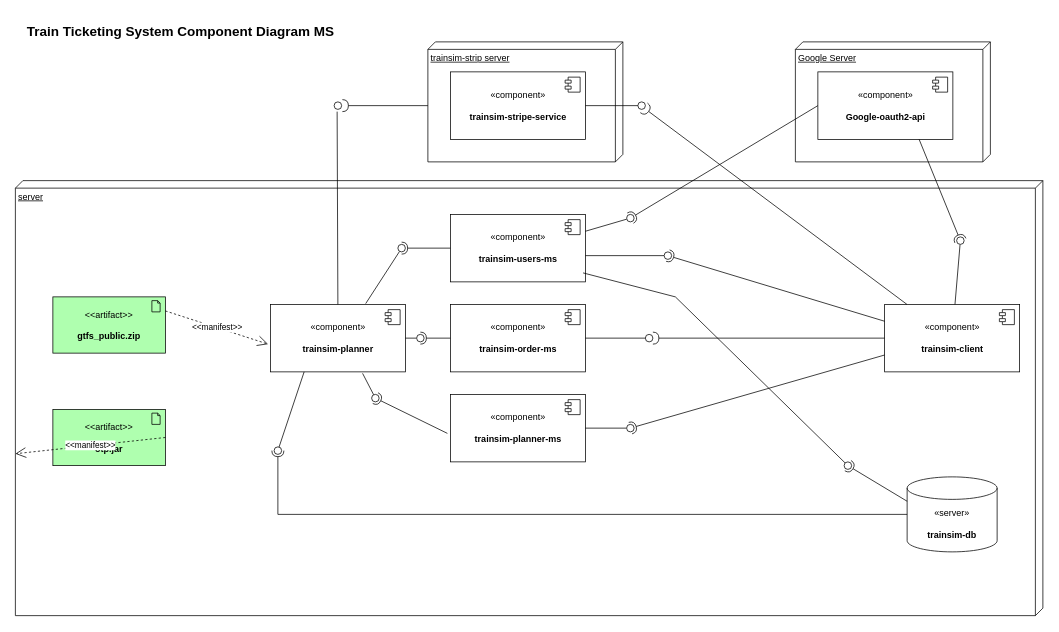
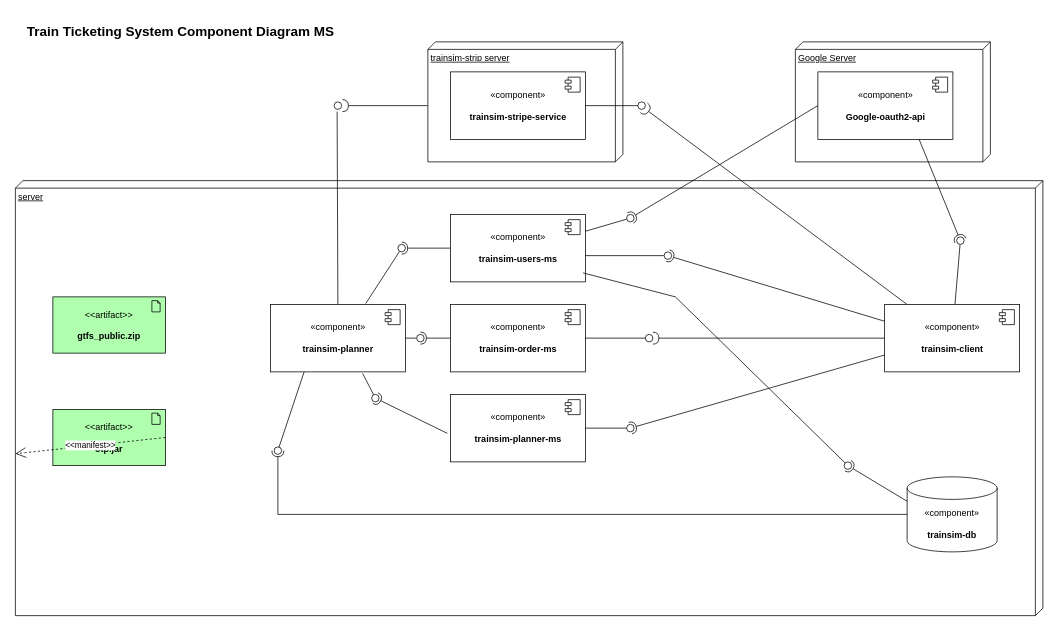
edge "<<artifact>> gtfs_public.zip" -> "«component» trainsim-planner": removed, label "<<manifest>>"
node "«server» trainsim-db": label "«server» trainsim-db" -> "«component» trainsim-db"
